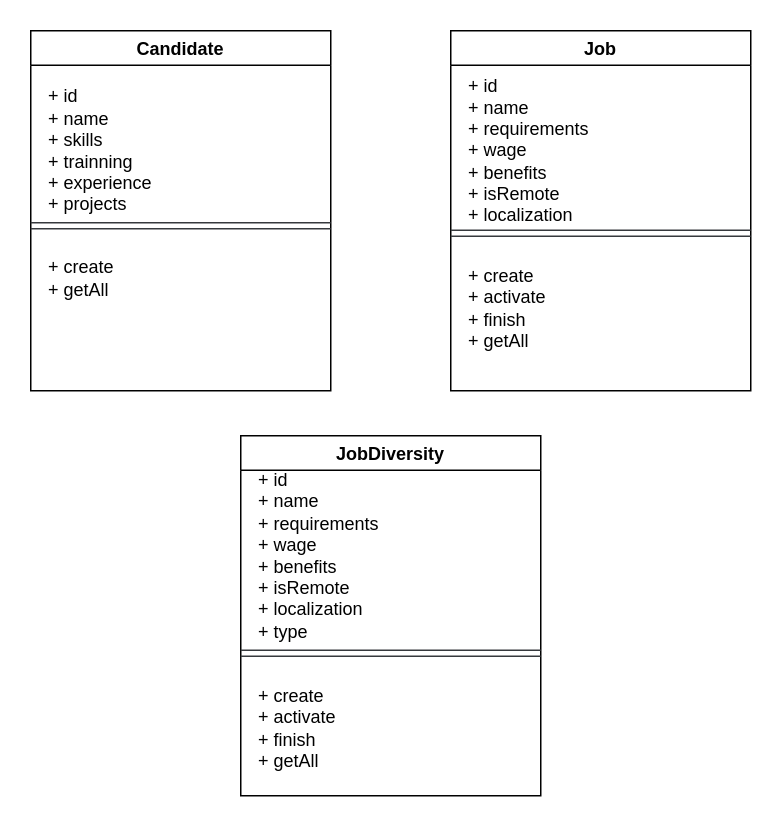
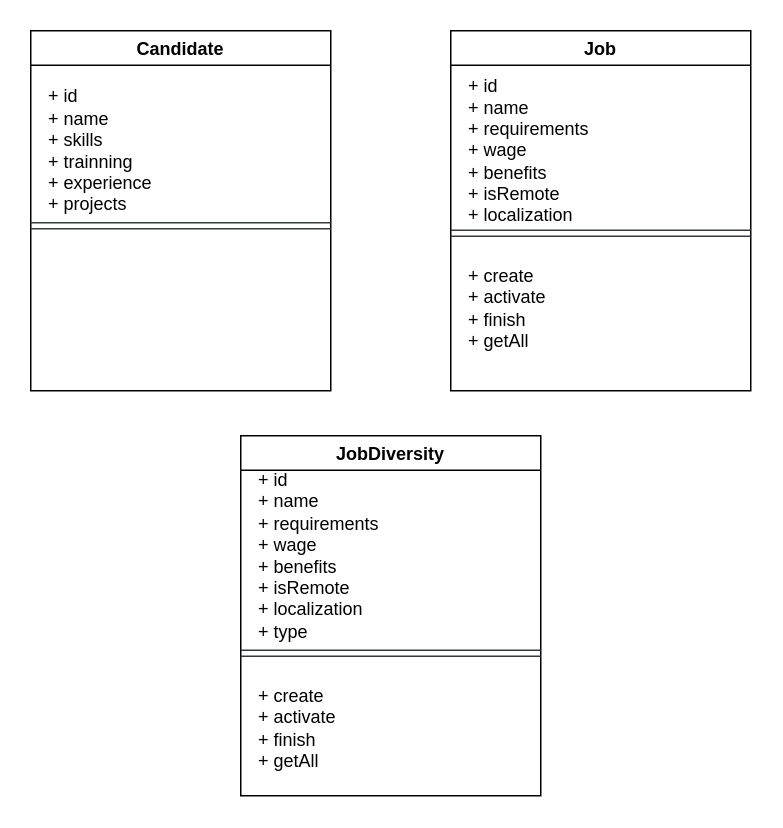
node "+ create + getAll": removed
